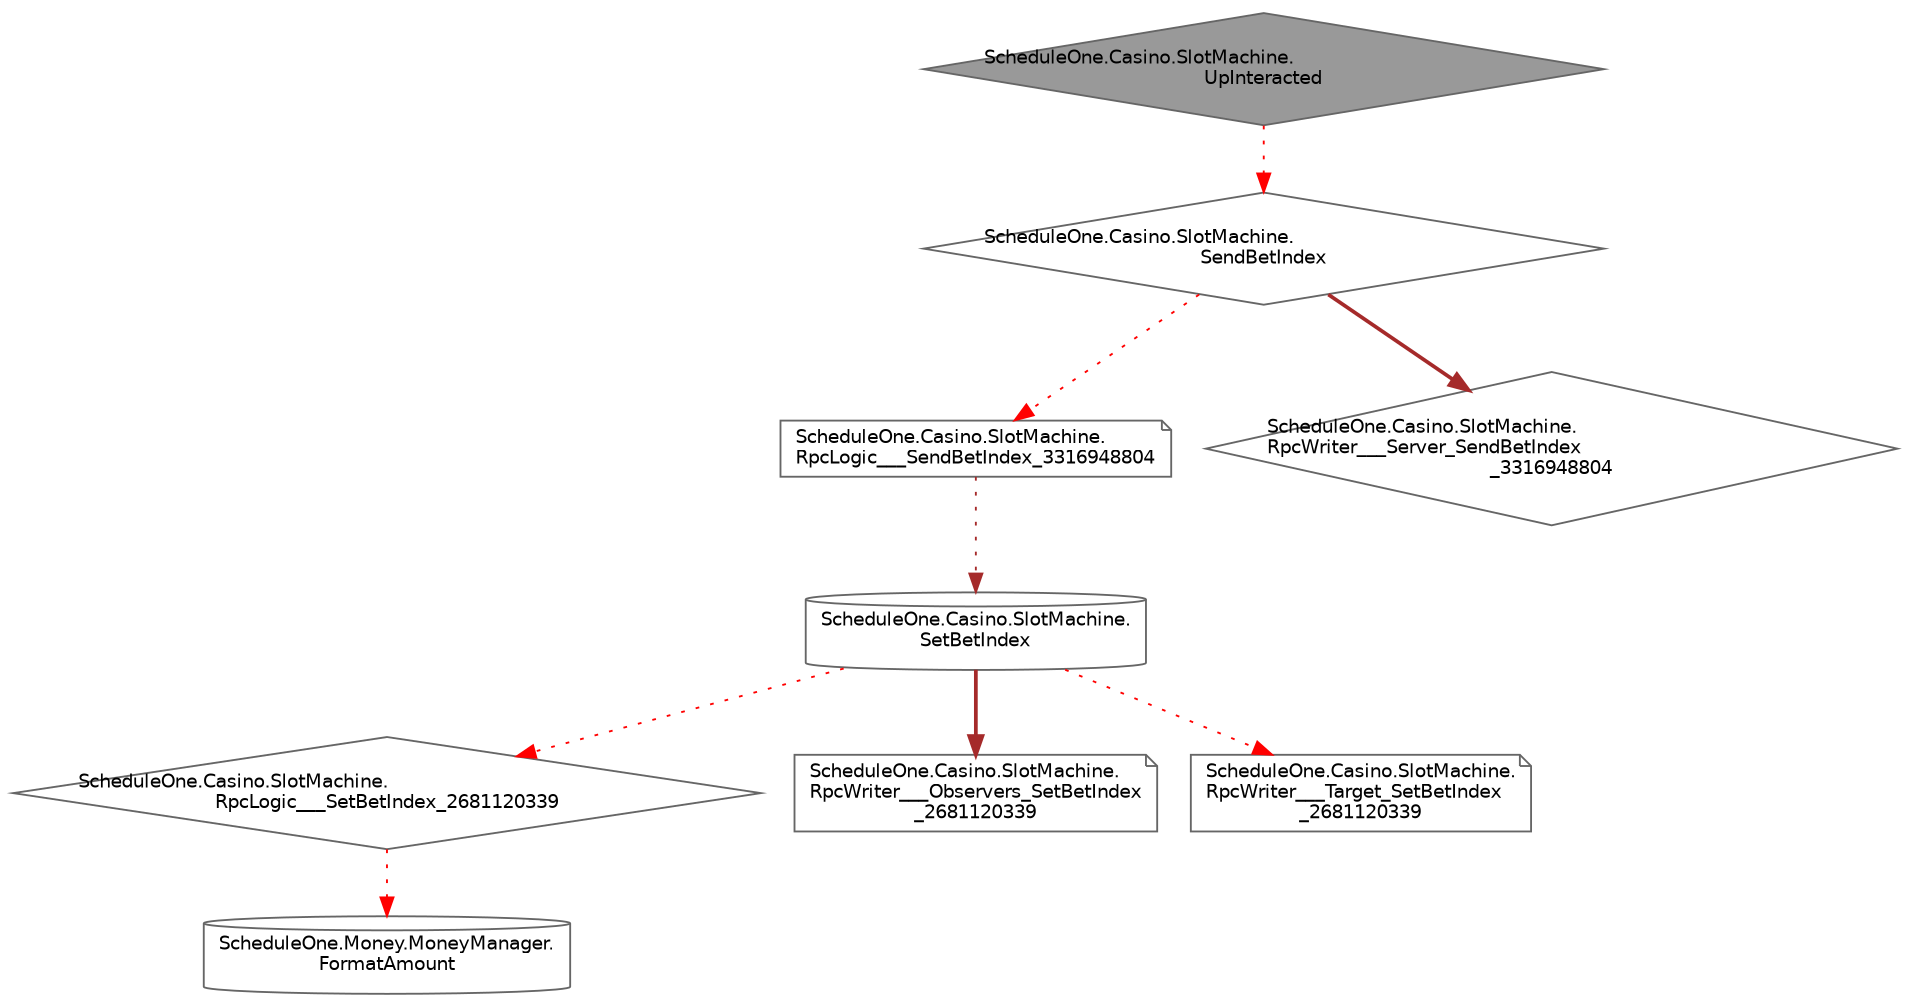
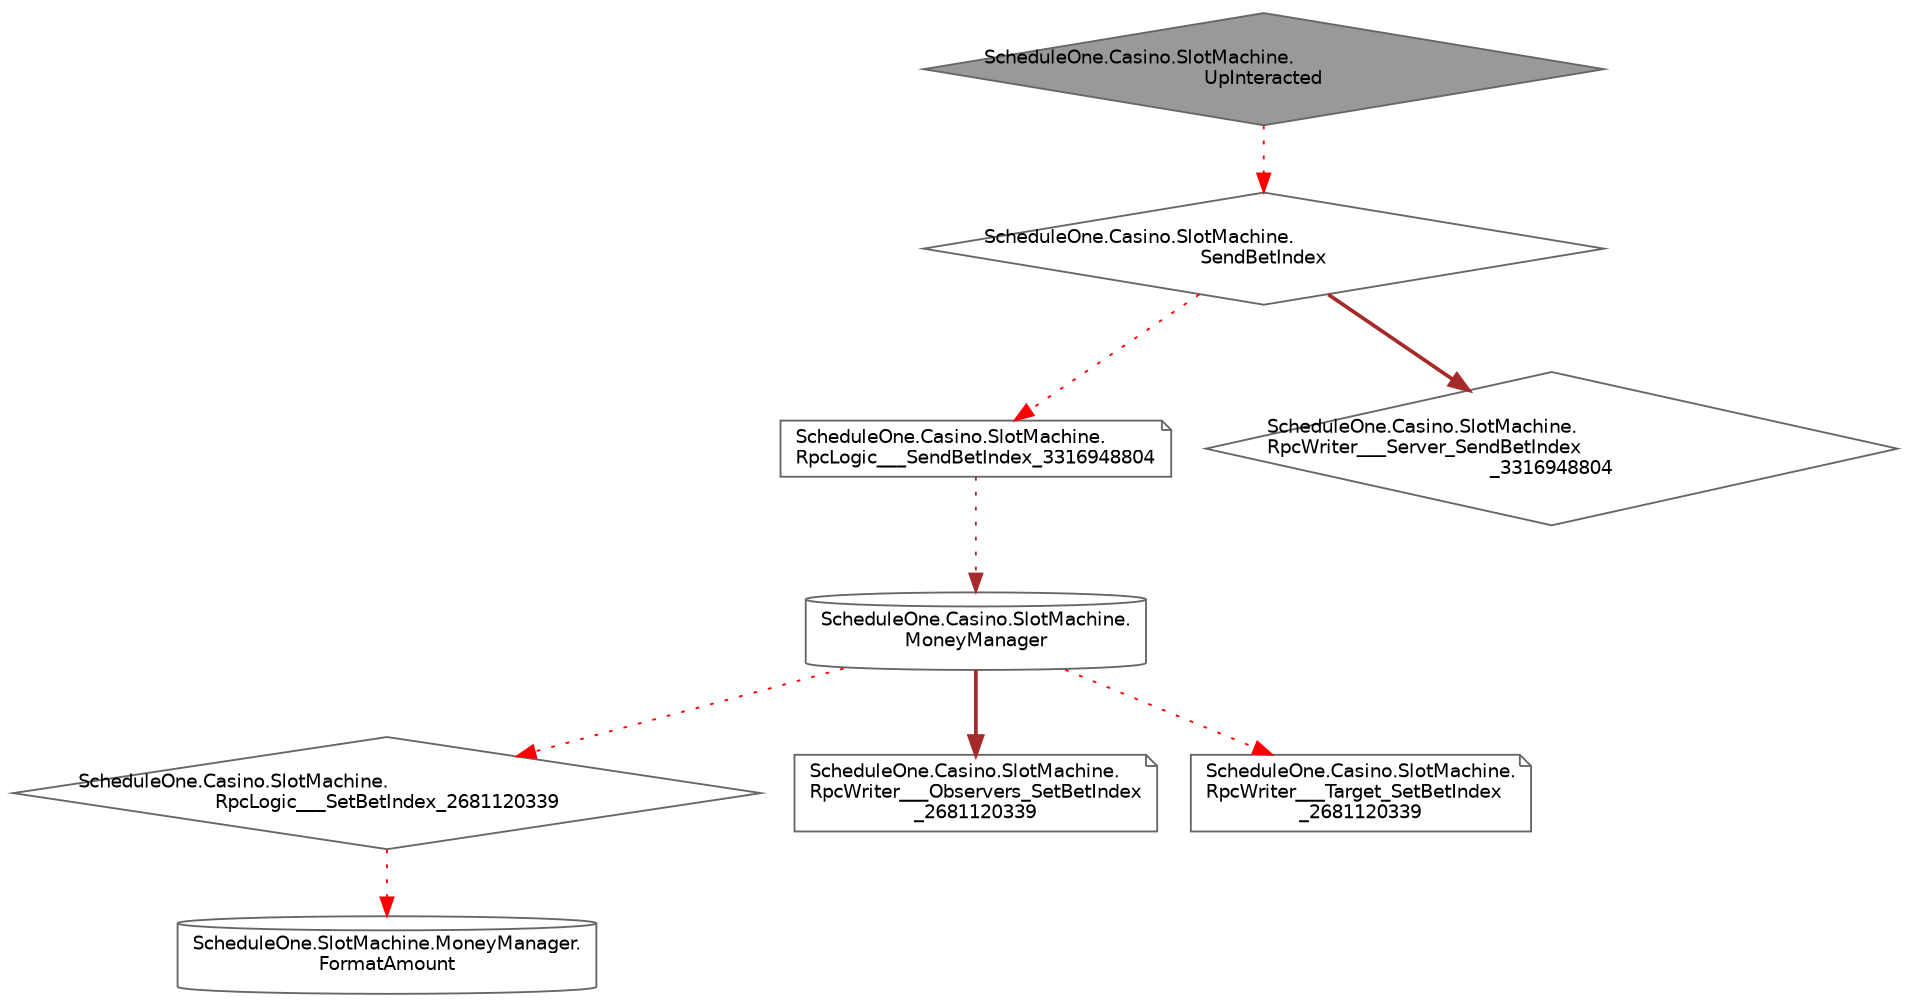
node "ScheduleOne.Casino.SlotMachine. SetBetIndex": label "ScheduleOne.Casino.SlotMachine. SetBetIndex" -> "ScheduleOne.Casino.SlotMachine. MoneyManager"
node "ScheduleOne.Money.MoneyManager. FormatAmount": label "ScheduleOne.Money.MoneyManager. FormatAmount" -> "ScheduleOne.SlotMachine.MoneyManager. FormatAmount"
